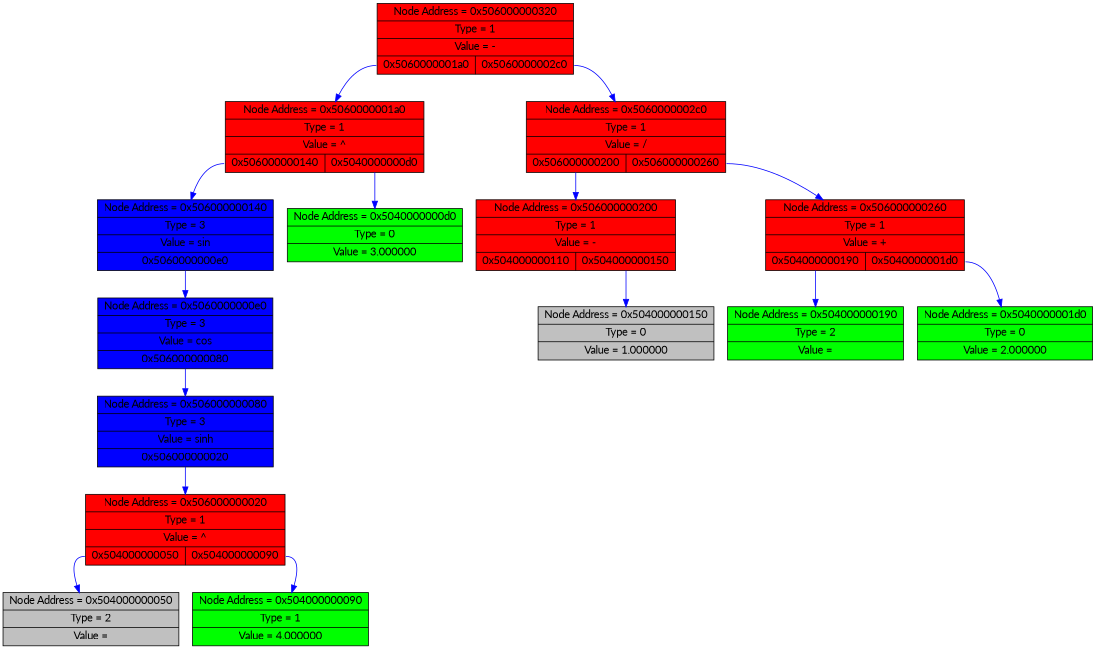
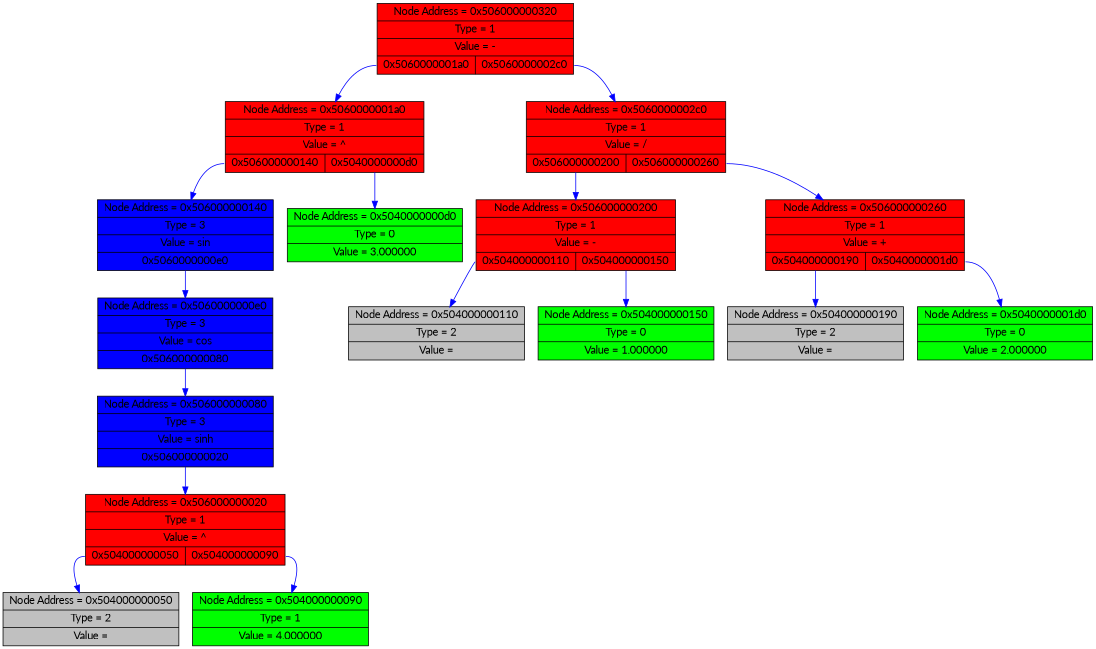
node "Node Address = 0x504000000110": added
node "Node Address = 0x504000000150": fillcolor grey -> green
node "Node Address = 0x504000000190": fillcolor green -> grey
